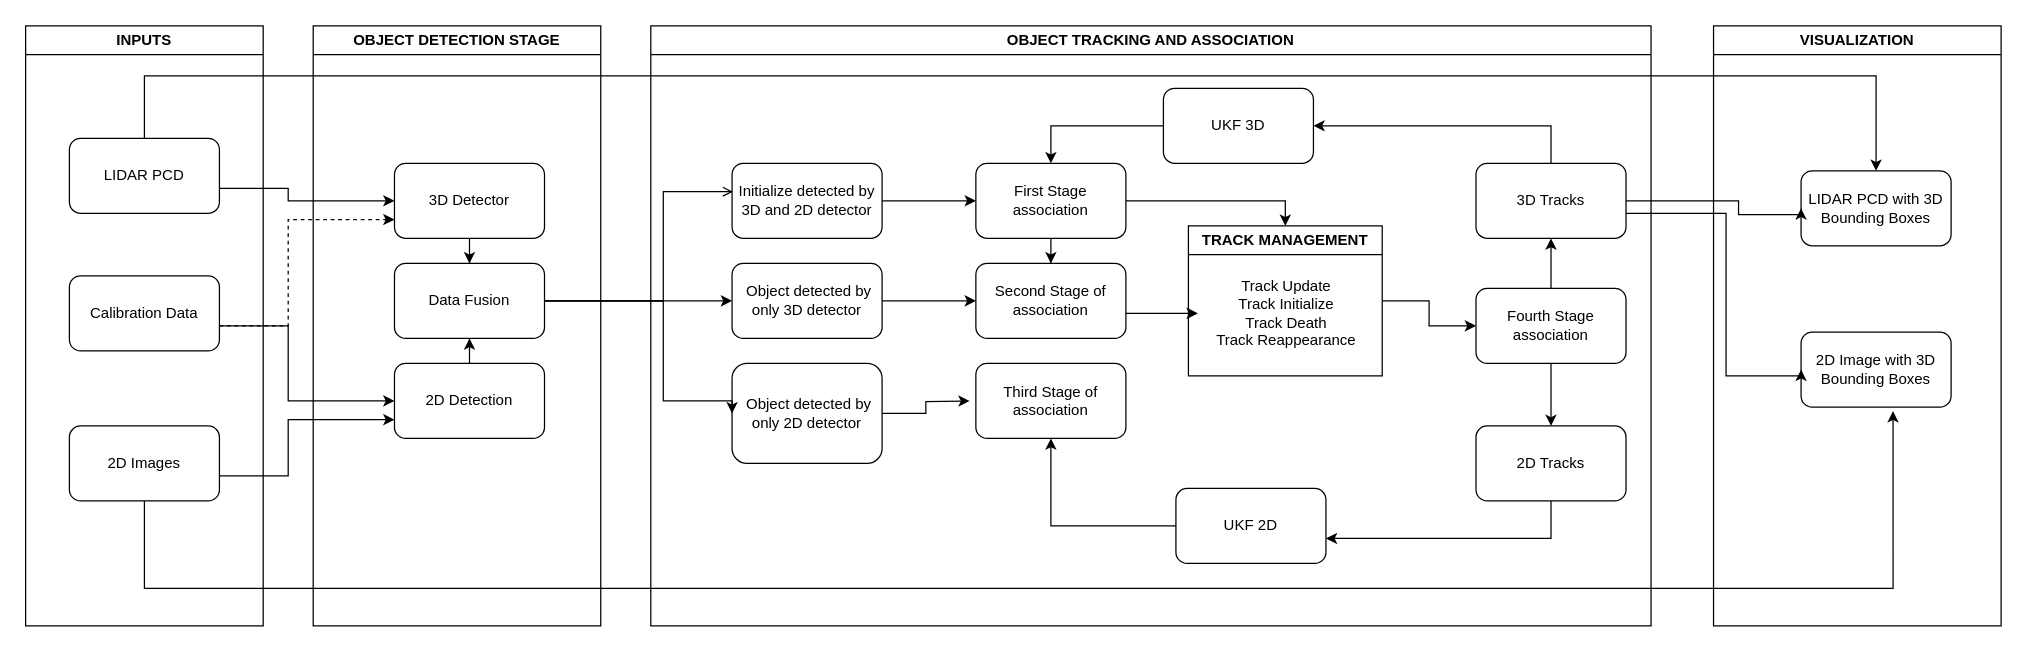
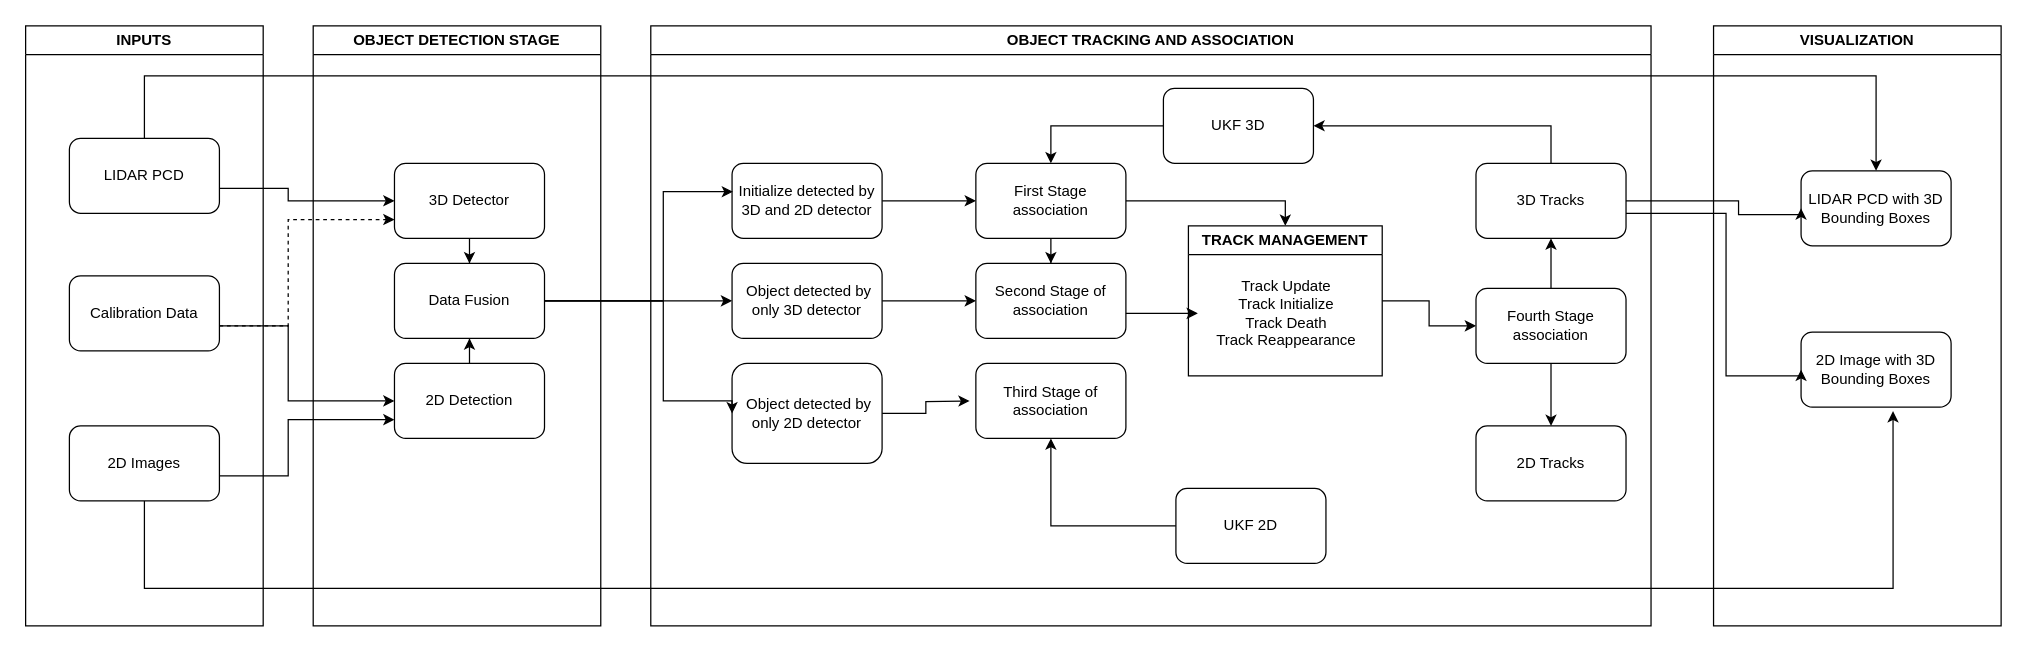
edge "Data Fusion" -> "Initialize detected by 3D and 2D detector": arrowhead open -> classic
edge "2D Tracks" -> "UKF 2D": removed
